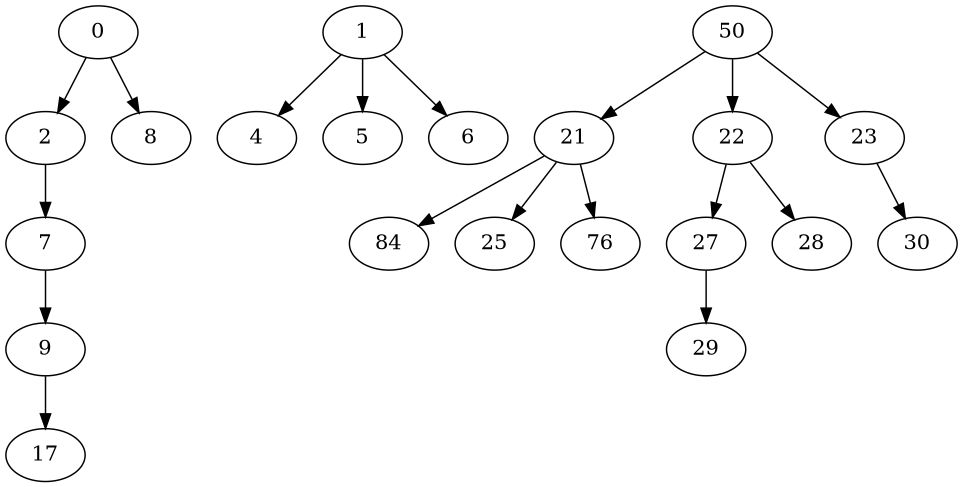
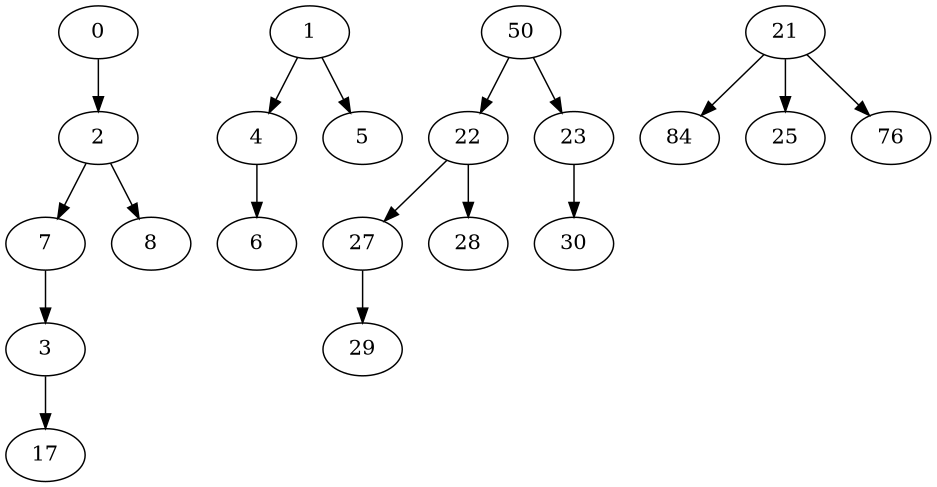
edge "0" -> "8": now "2" -> "8"
edge "1" -> "6": now "4" -> "6"
edge "50" -> "21": removed
node "9": label "9" -> "3"
